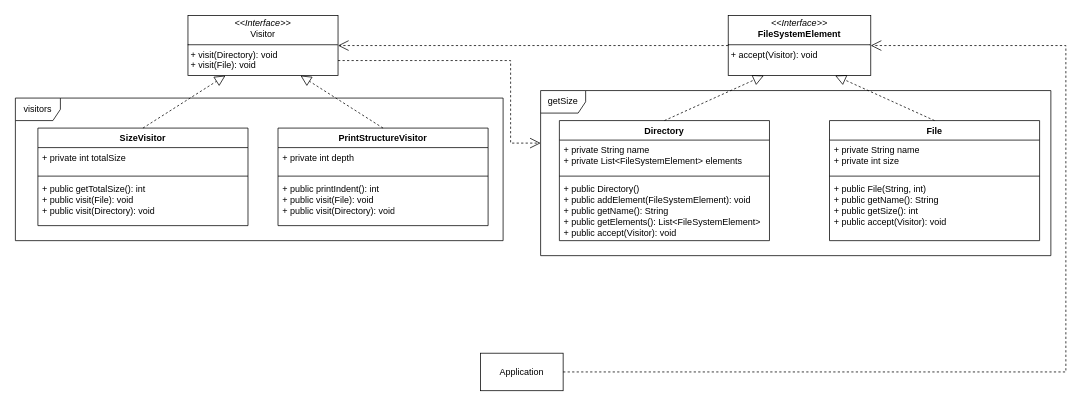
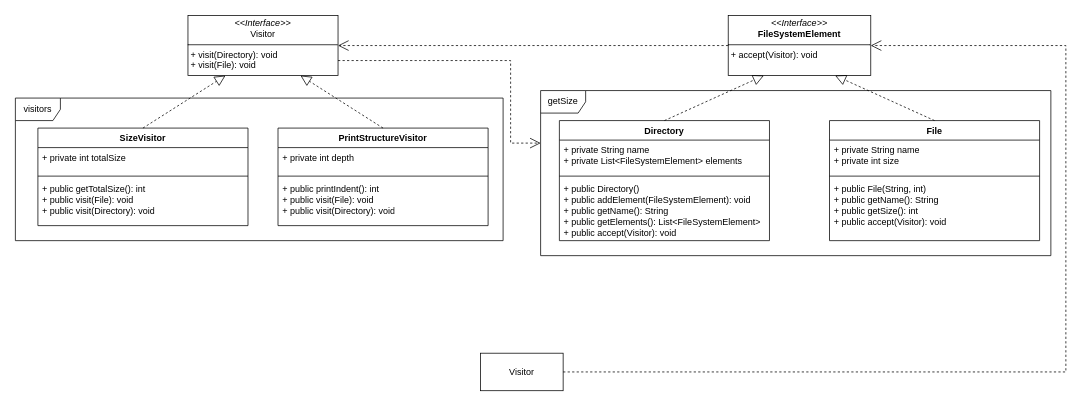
node "Application": label "Application" -> "Visitor"
